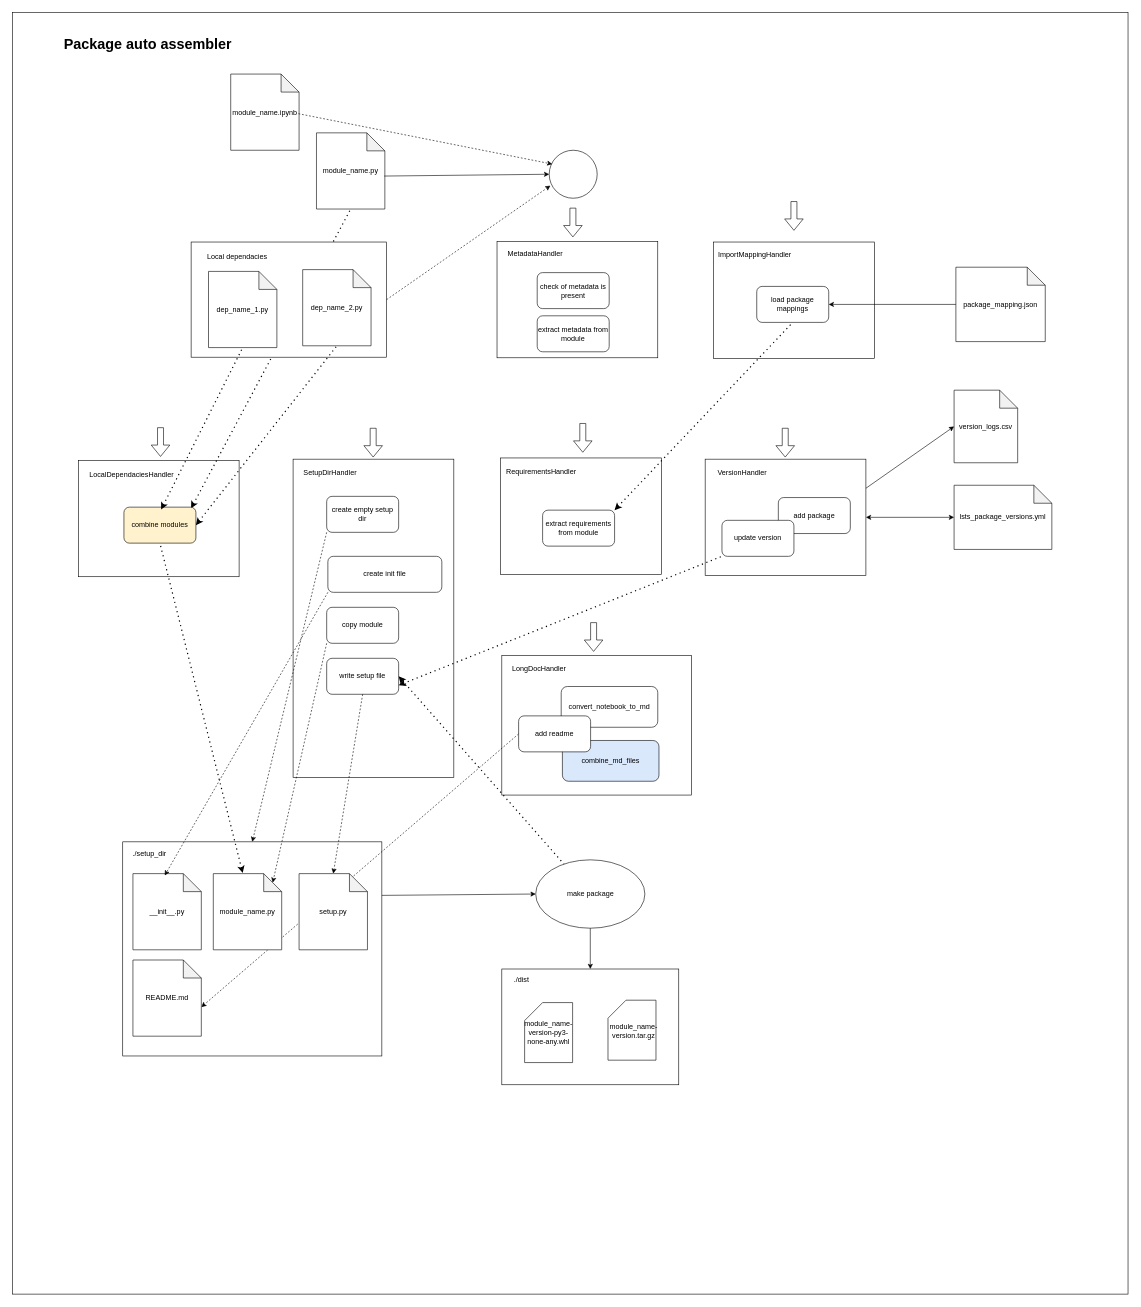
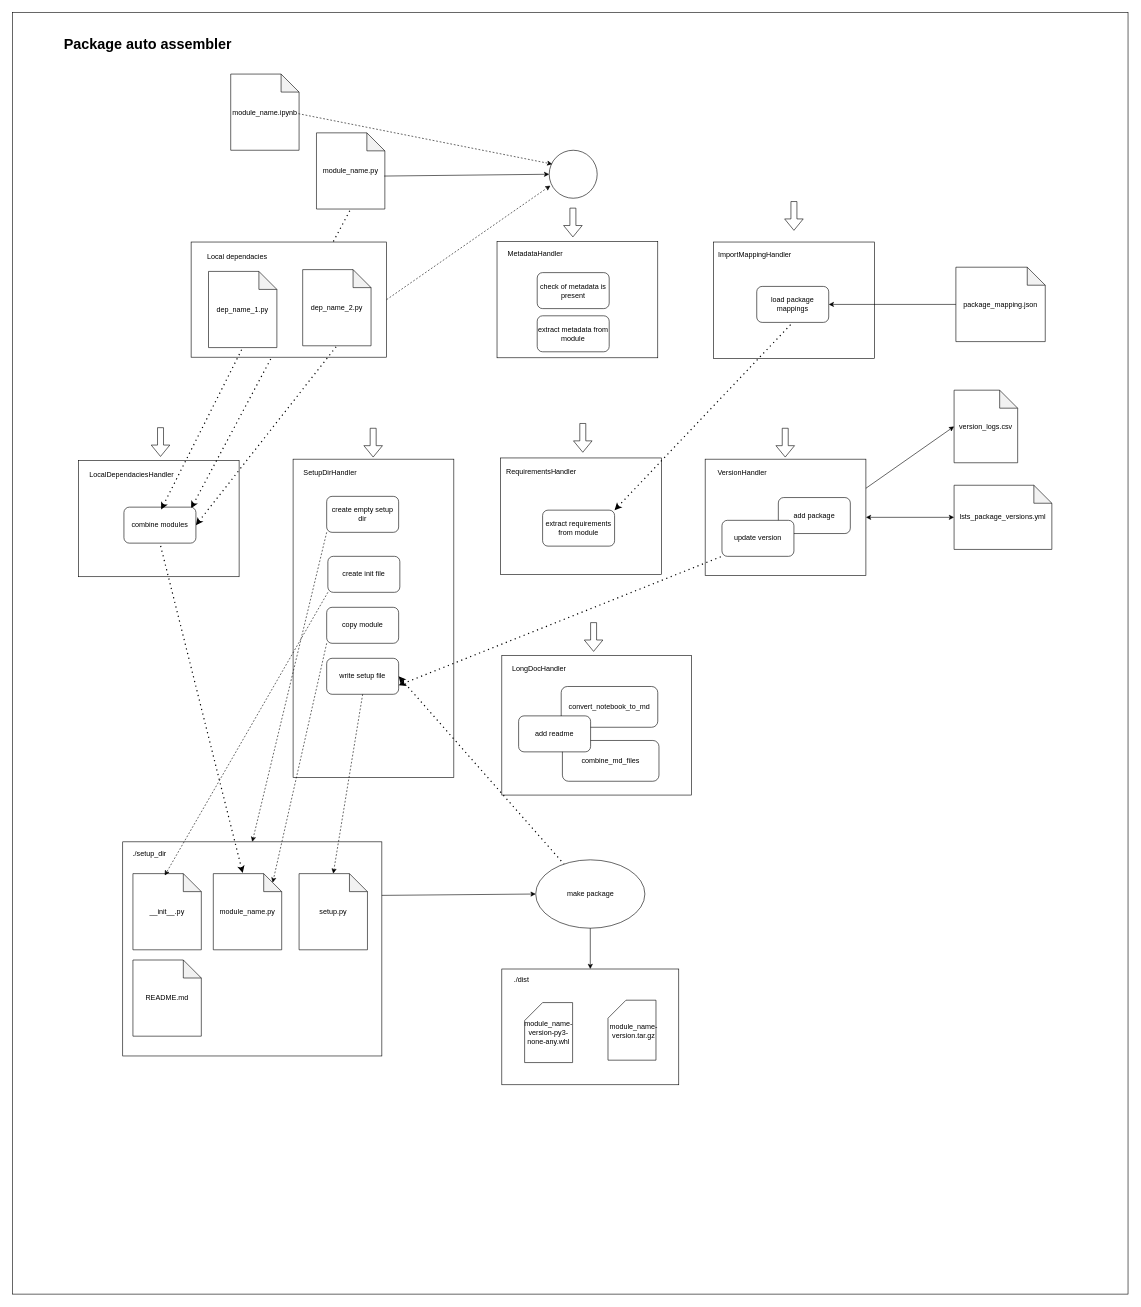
node "combine modules": fillcolor #fff2cc -> #ffffff
node "create init file": size 114x36 -> 72x36
node "combine_md_files": fillcolor #dae8fc -> #ffffff
edge "add readme" -> "README.md": removed
